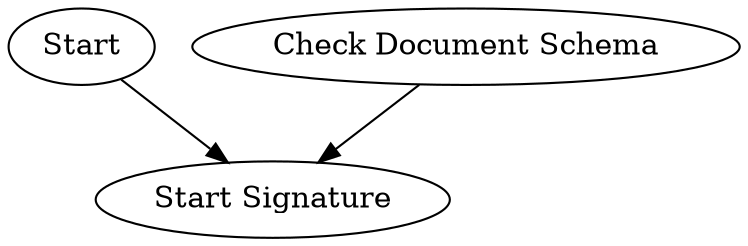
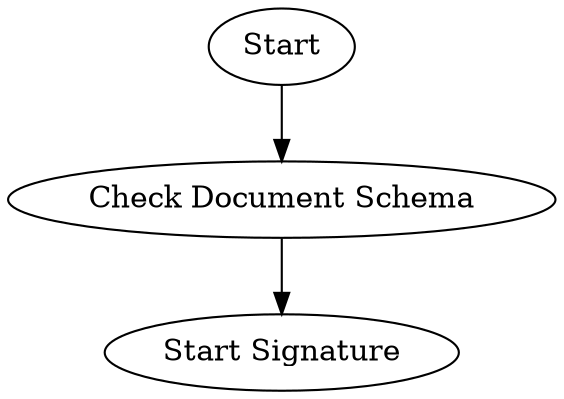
edge "Start" -> "Start Signature": now "Start" -> "Check Document Schema"
